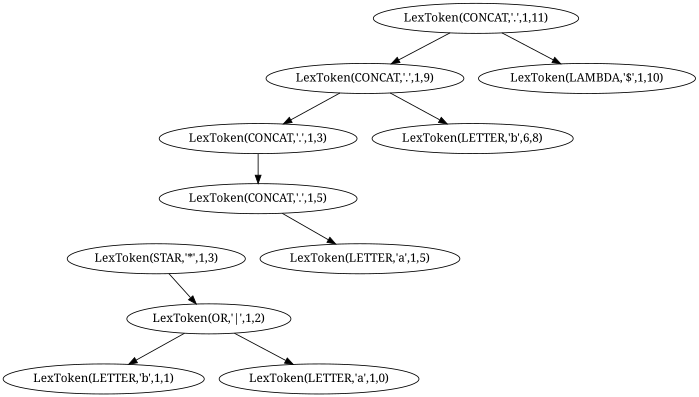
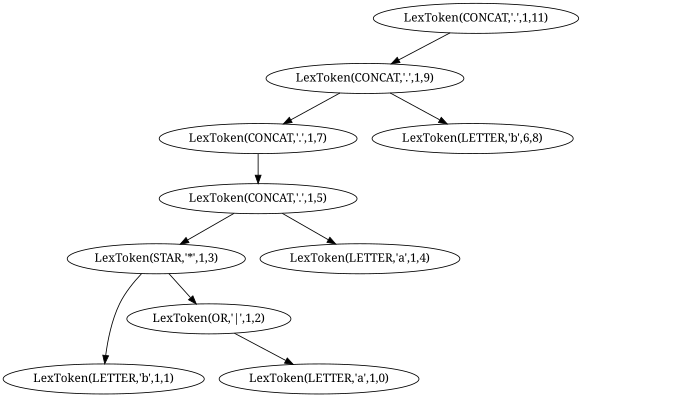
node "LexToken(LAMBDA,'$',1,10)": removed
node "LexToken(CONCAT,'.',1,3)": label "LexToken(CONCAT,'.',1,3)" -> "LexToken(CONCAT,'.',1,7)"
edge "LexToken(CONCAT,'.',1,5)" -> "LexToken(STAR,'*',1,3)": added
node "LexToken(LETTER,'a',1,5)": label "LexToken(LETTER,'a',1,5)" -> "LexToken(LETTER,'a',1,4)"
edge "LexToken(OR,'|',1,2)" -> "LexToken(LETTER,'b',1,1)": now "LexToken(STAR,'*',1,3)" -> "LexToken(LETTER,'b',1,1)"
